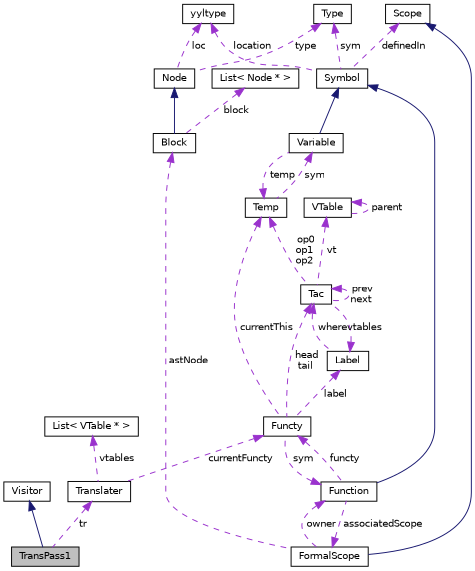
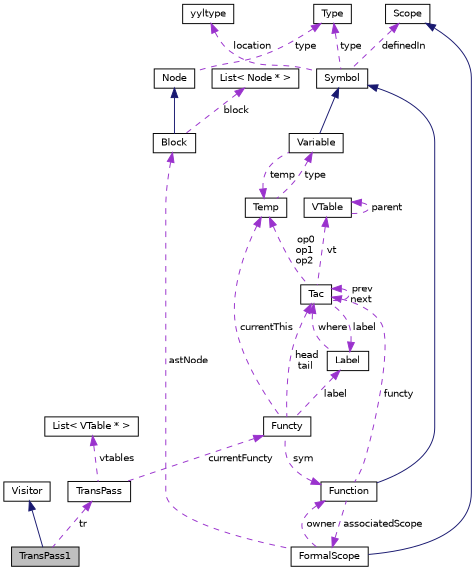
edge "Symbol" -> "Type": label " sym" -> " type"
edge "Node" -> "yyltype": removed, label "loc"
edge "Temp" -> "Variable": label " sym" -> " type"
edge "Tac" -> "Label": label " vtables" -> " label"
edge "Function" -> "Functy": now "Function" -> "Tac"
node "Translater": label "Translater" -> "TransPass"
